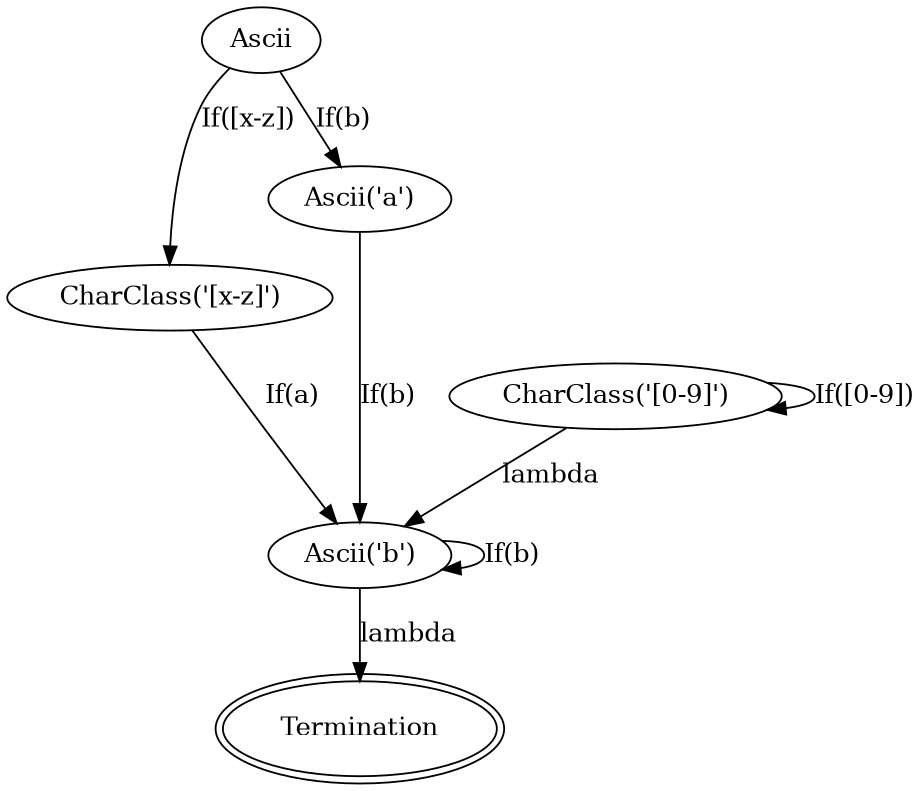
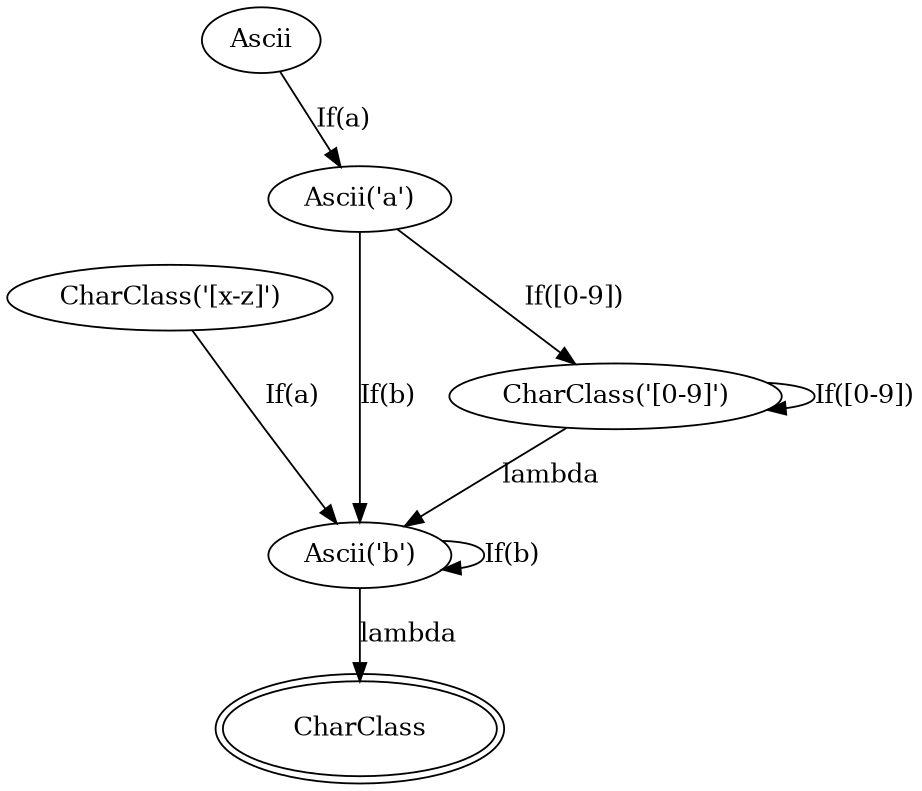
edge "Ascii" -> "Ascii('a')": label "If(b)" -> "If(a)"
edge "Ascii" -> "CharClass('[x-z]')": removed, label "If([x-z])"
edge "Ascii('a')" -> "CharClass('[0-9]')": added, label "If([0-9])"
node "Termination": label "Termination" -> "CharClass"
